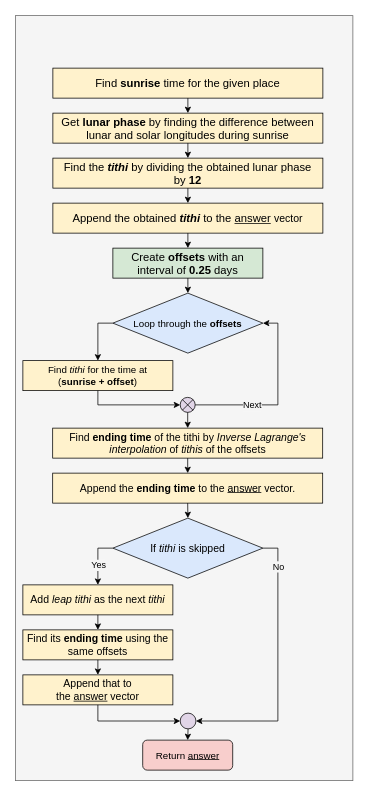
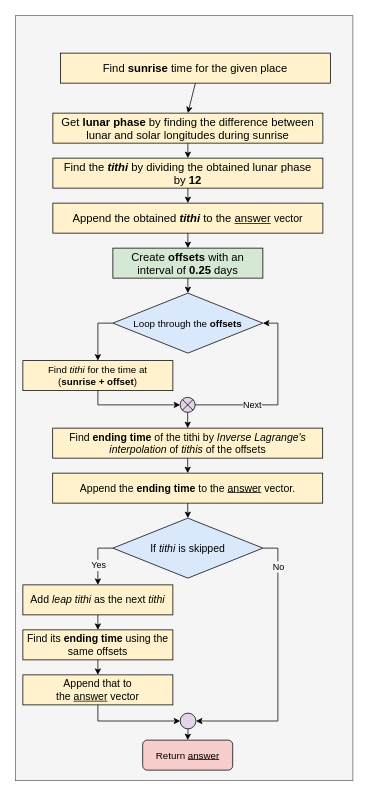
node "Find sunrise time for the given place": moved (188, 83) -> (195, 68)
